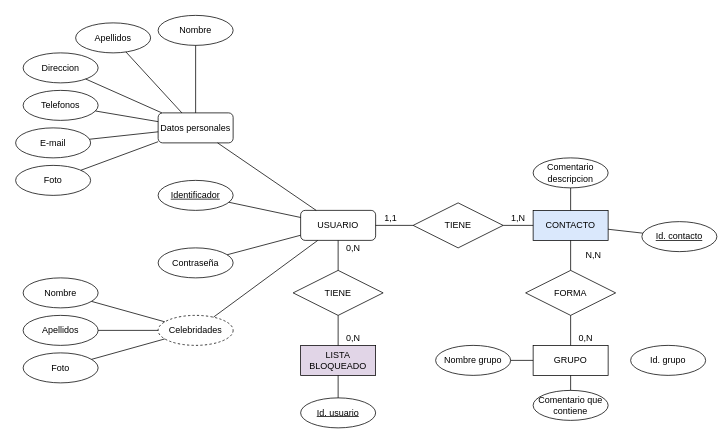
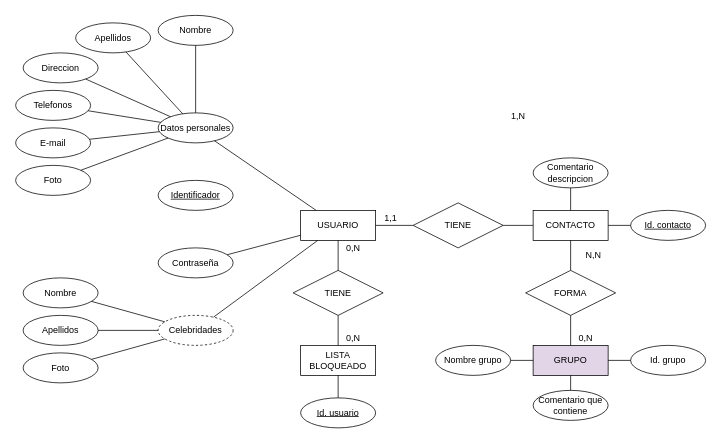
node "Telefonos": moved (60, 105) -> (53, 105)
node "Datos personales": shape rounded rectangle -> ellipse
edge "Identificador" -- "USUARIO": removed
node "1,N": moved (518, 218) -> (518, 117)
node "USUARIO": shape rounded rectangle -> rectangle
node "CONTACTO": fillcolor #dae8fc -> #ffffff
node "Id. contacto": moved (679, 237) -> (668, 225)
node "LISTA BLOQUEADO": fillcolor #e1d5e7 -> #ffffff
node "GRUPO": fillcolor #ffffff -> #e1d5e7
edge "GRUPO" -- "Id. grupo": added
